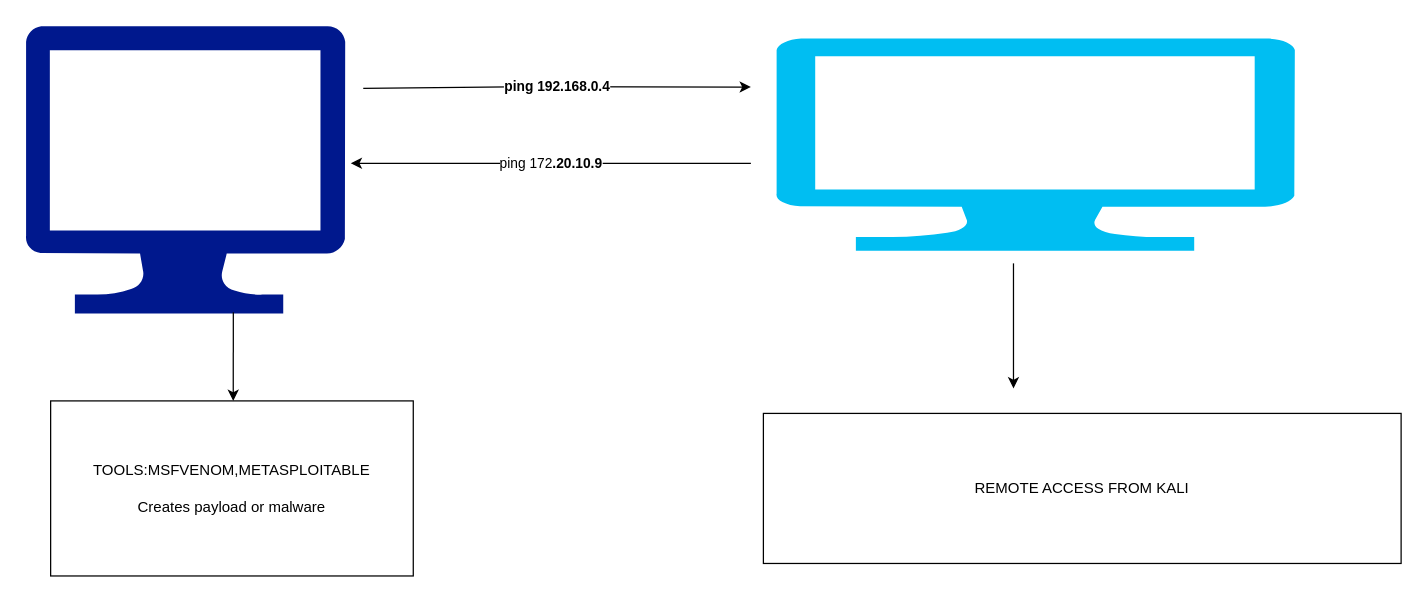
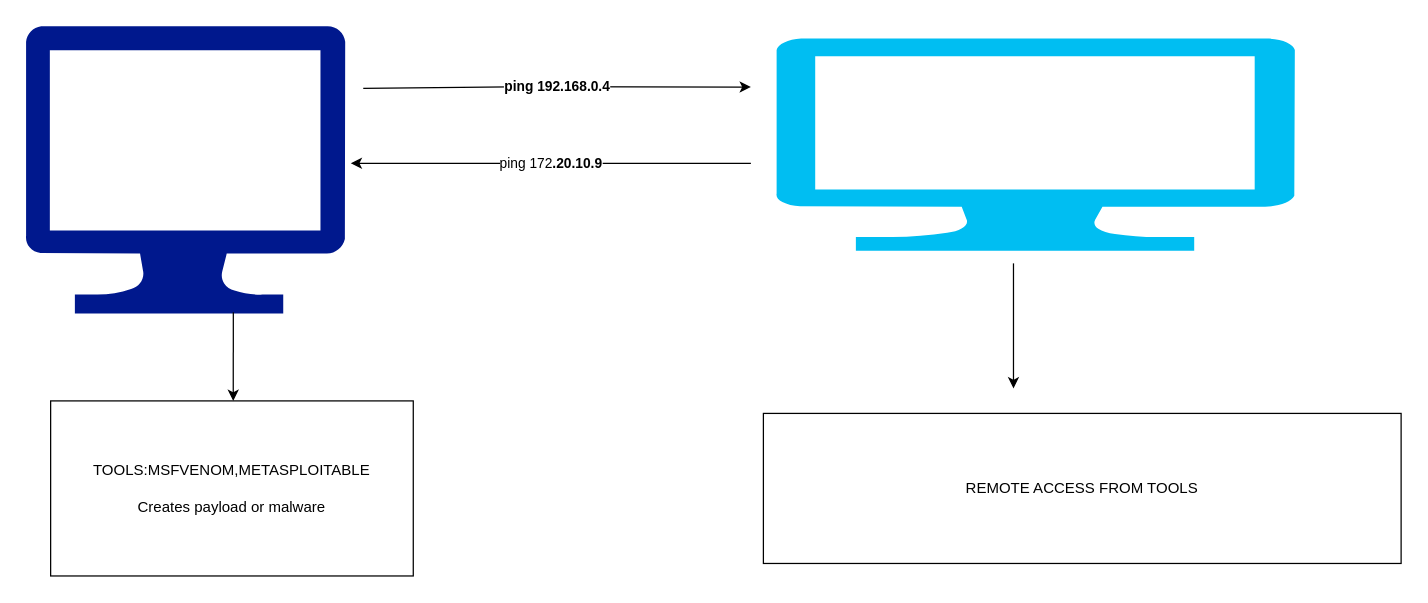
node "REMOTE ACCESS FROM KALI": label "REMOTE ACCESS FROM KALI" -> "REMOTE ACCESS FROM TOOLS"
